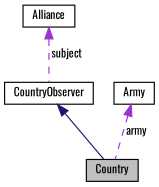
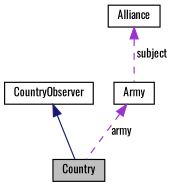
edge "CountryObserver" -> "Alliance": now "Army" -> "Alliance"
